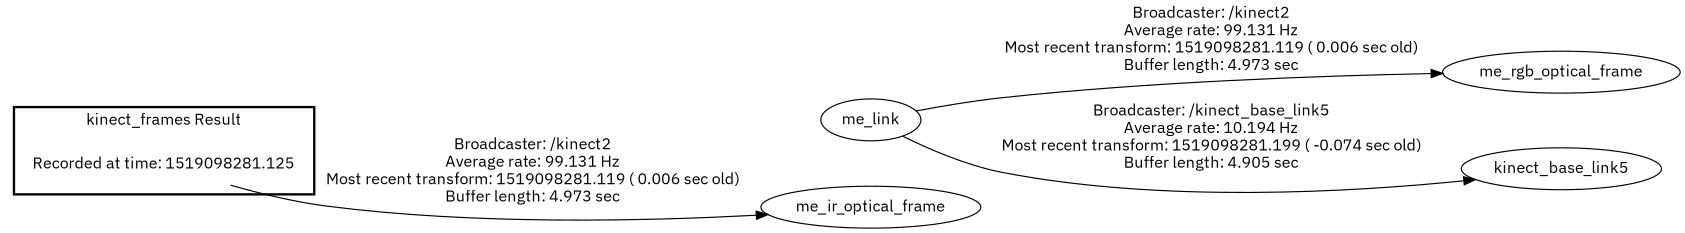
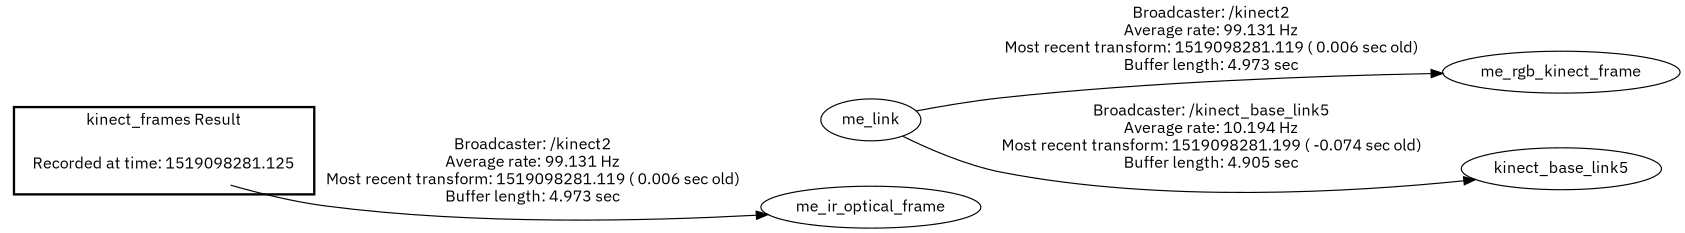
node "me_rgb_optical_frame": label "me_rgb_optical_frame" -> "me_rgb_kinect_frame"
